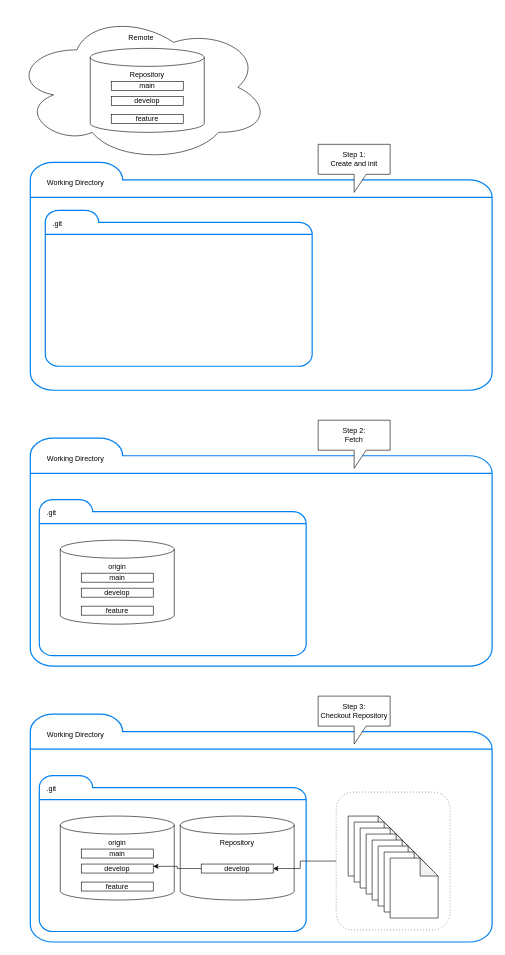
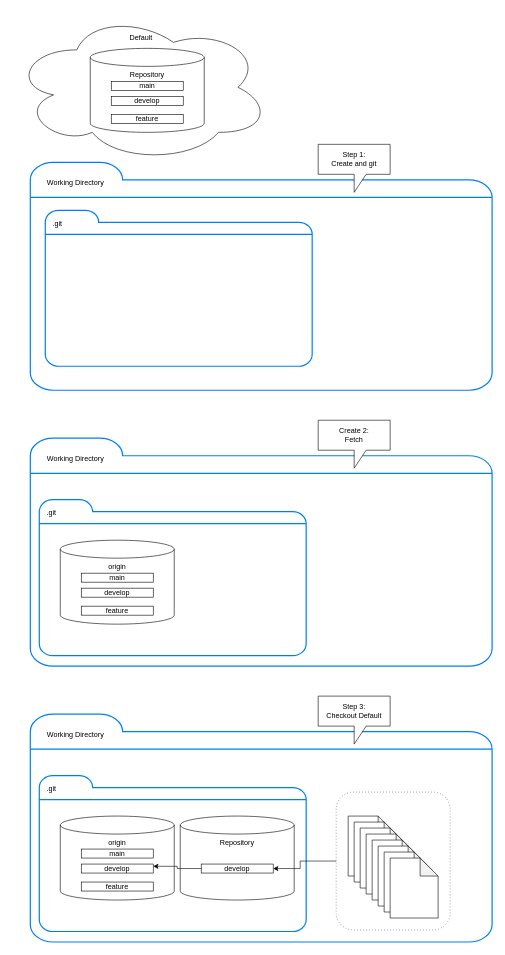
node "Remote": label "Remote" -> "Default"
node "Step 1: Create and init": label "Step 1: Create and init" -> "Step 1: Create and git"
node "Step 2: Fetch": label "Step 2: Fetch" -> "Create 2: Fetch"
node "Step 3: Checkout Repository": label "Step 3: Checkout Repository" -> "Step 3: Checkout Default"
